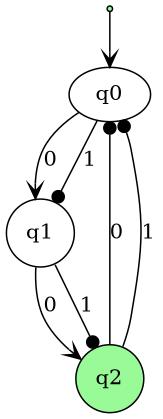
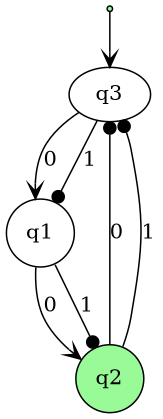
node "q0": label "q0" -> "q3"
